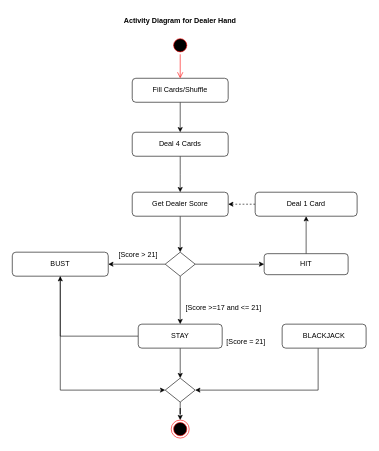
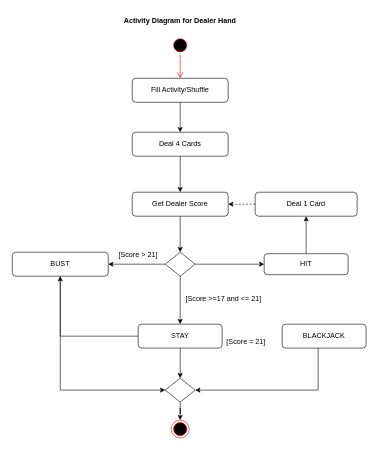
node "Fill Cards/Shuffle": label "Fill Cards/Shuffle" -> "Fill Activity/Shuffle"
node "[Score >=17 and <= 21]": moved (224, 308) -> (224, 299)
